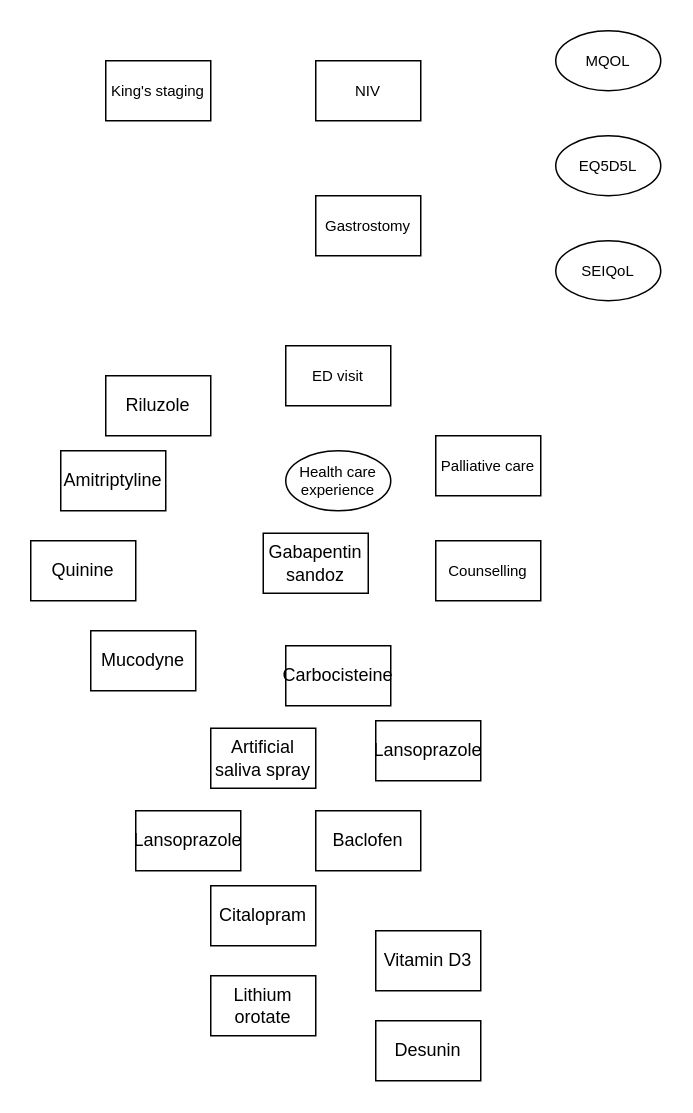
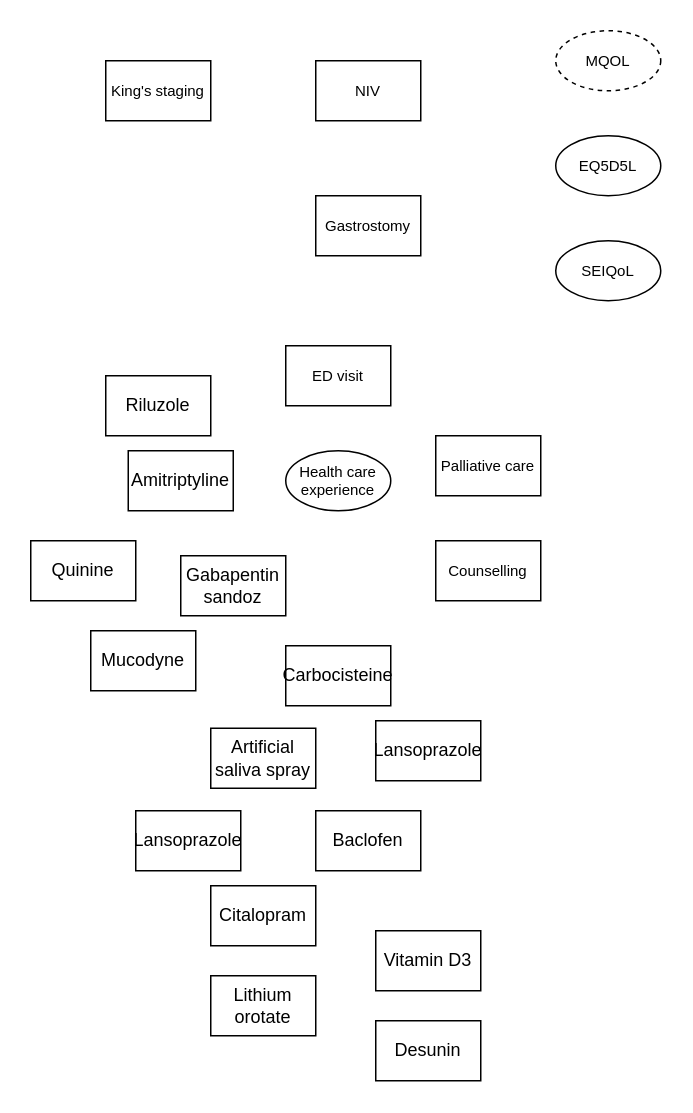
node "MQOL": style solid -> dashed
node "Amitriptyline": moved (113, 481) -> (181, 481)
node "Gabapentin sandoz": moved (316, 563) -> (233, 586)
